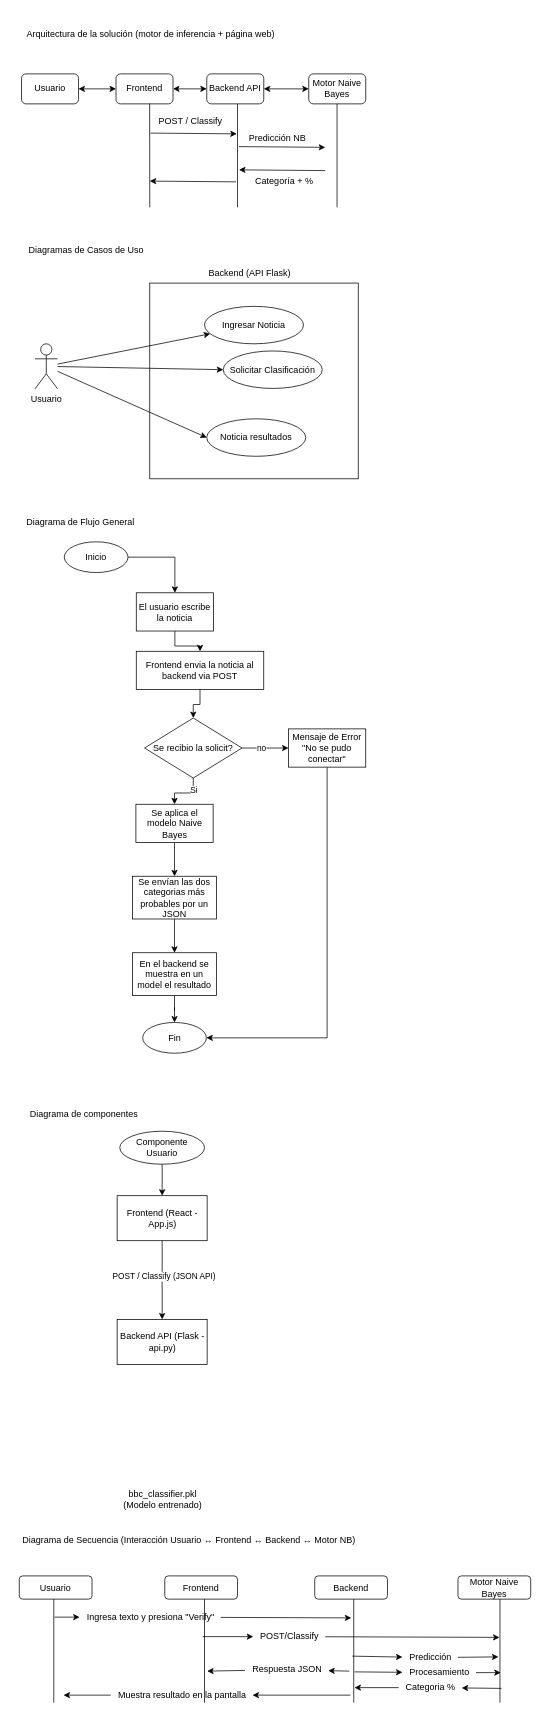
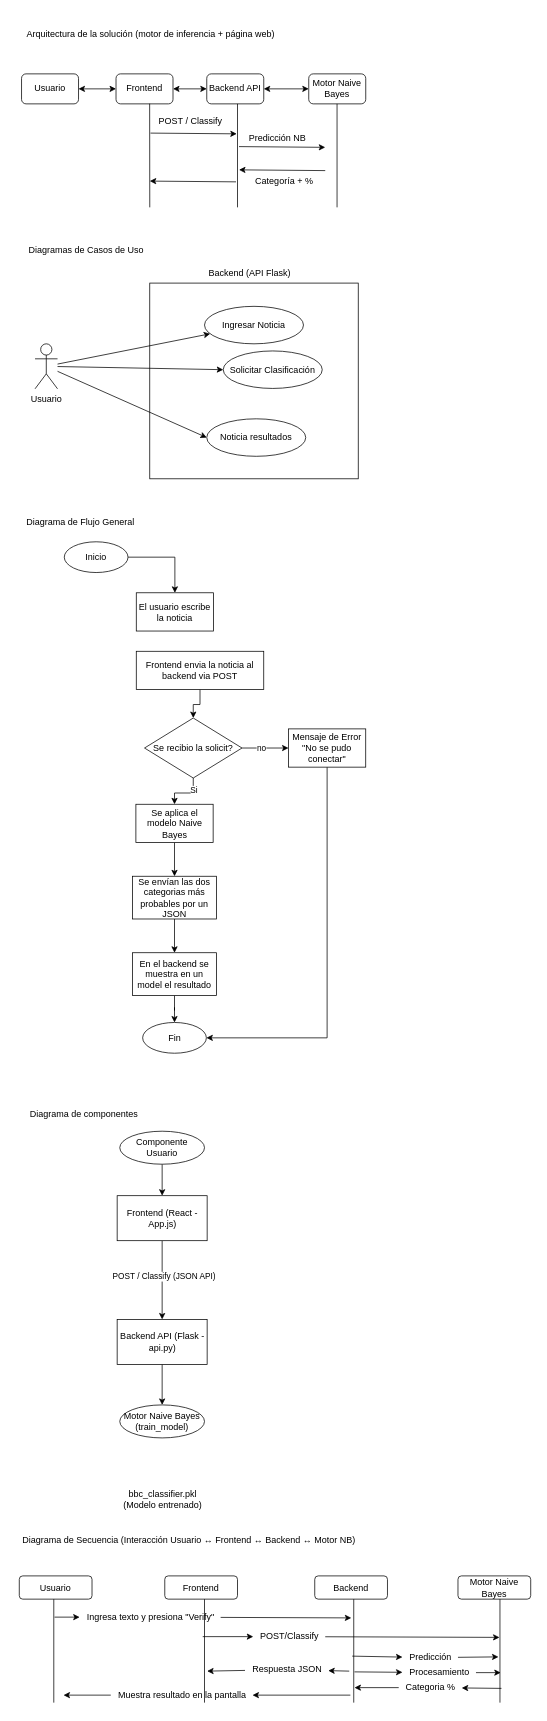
edge "El usuario escribe la noticia" -> "Frontend envia la noticia al backend via POST": removed
edge "Backend API (Flask - api.py)" -> "Motor Naive Bayes (train_model)": added
node "Motor Naive Bayes (train_model)": added
